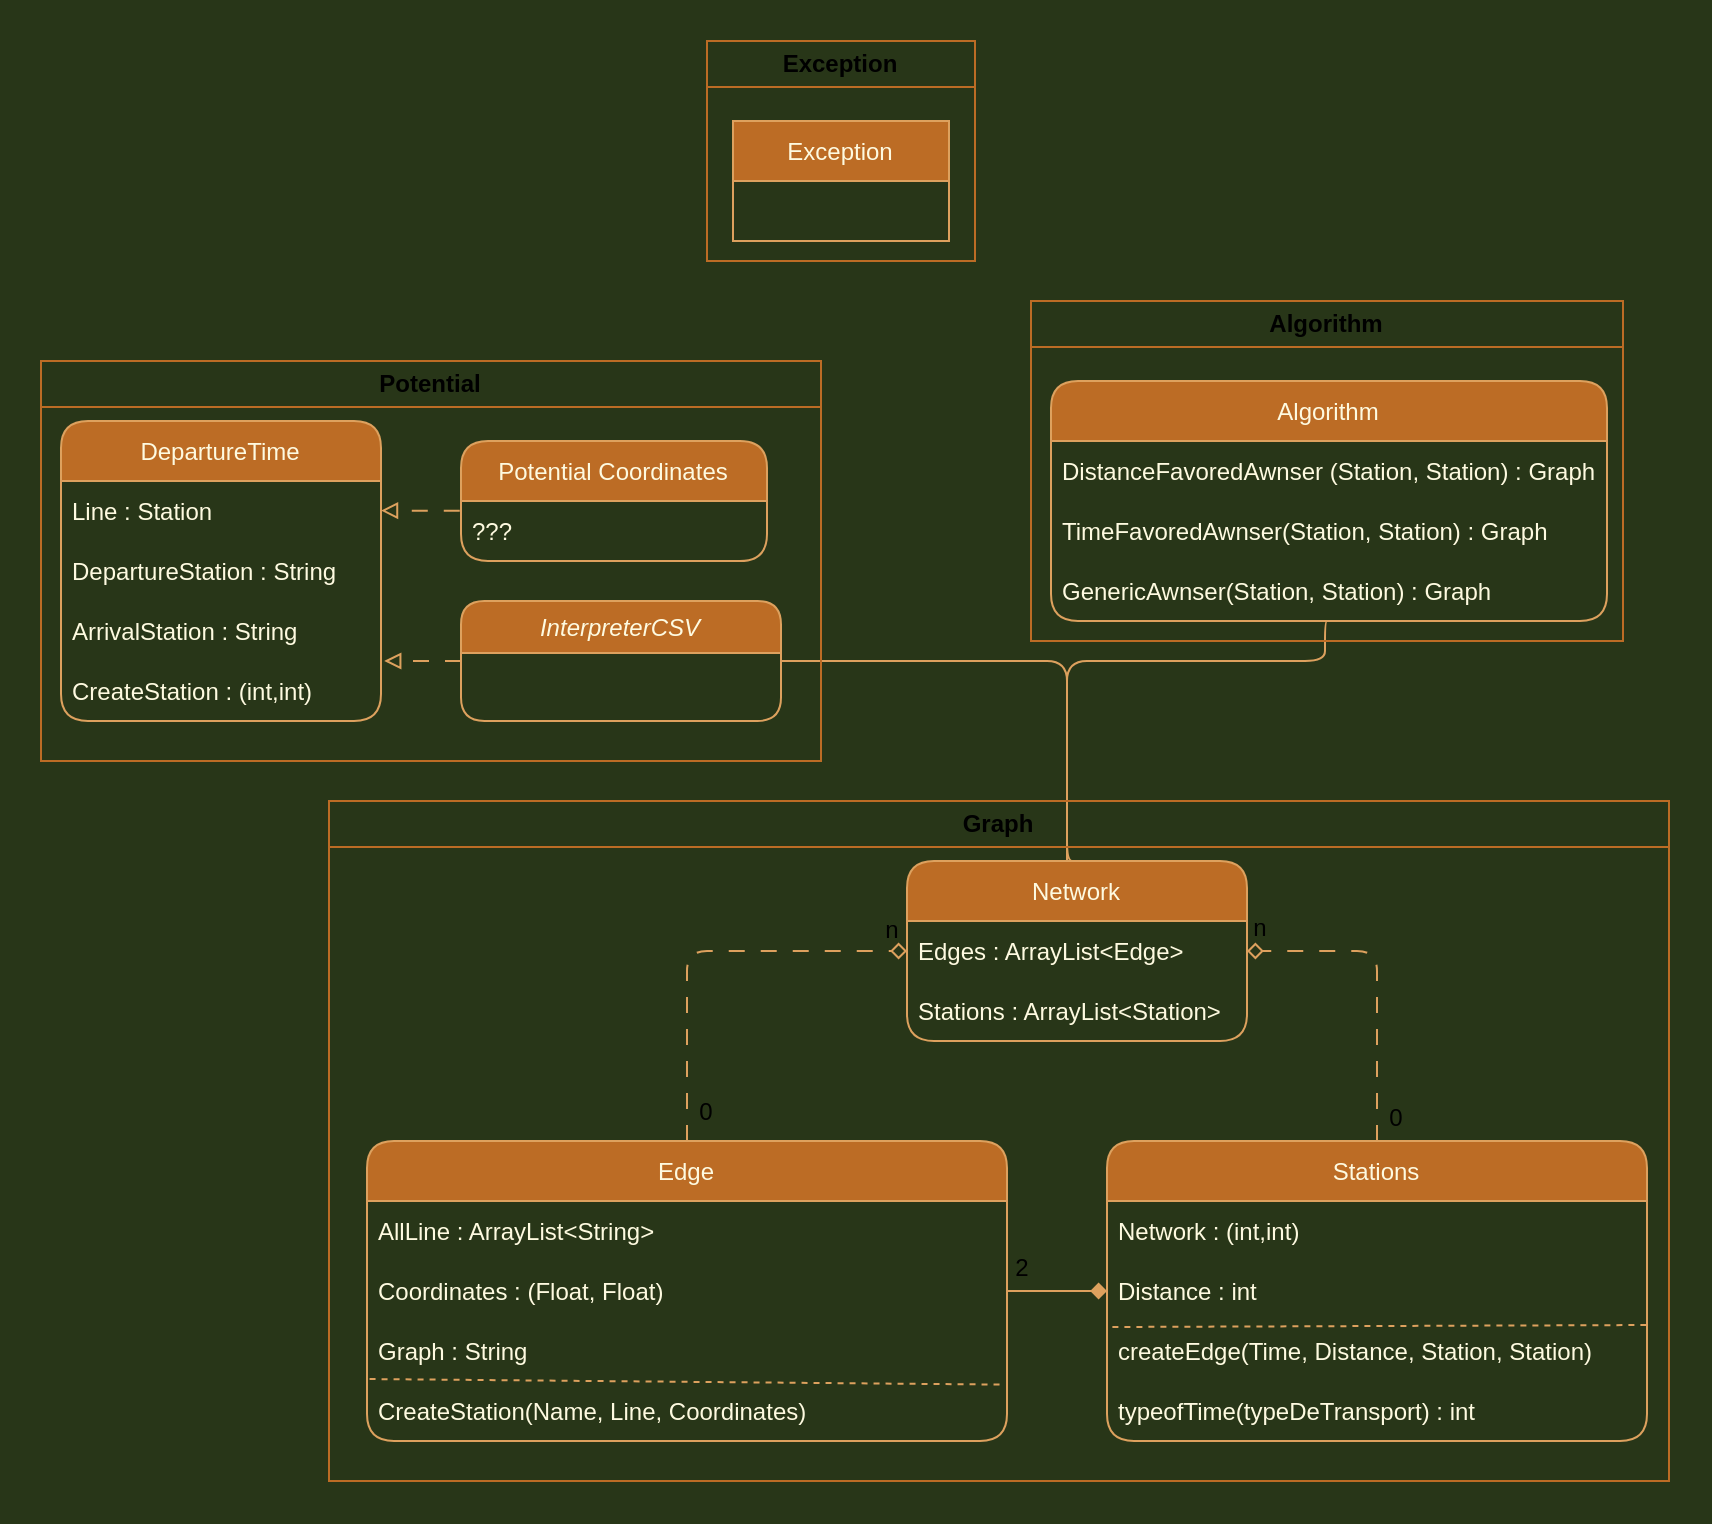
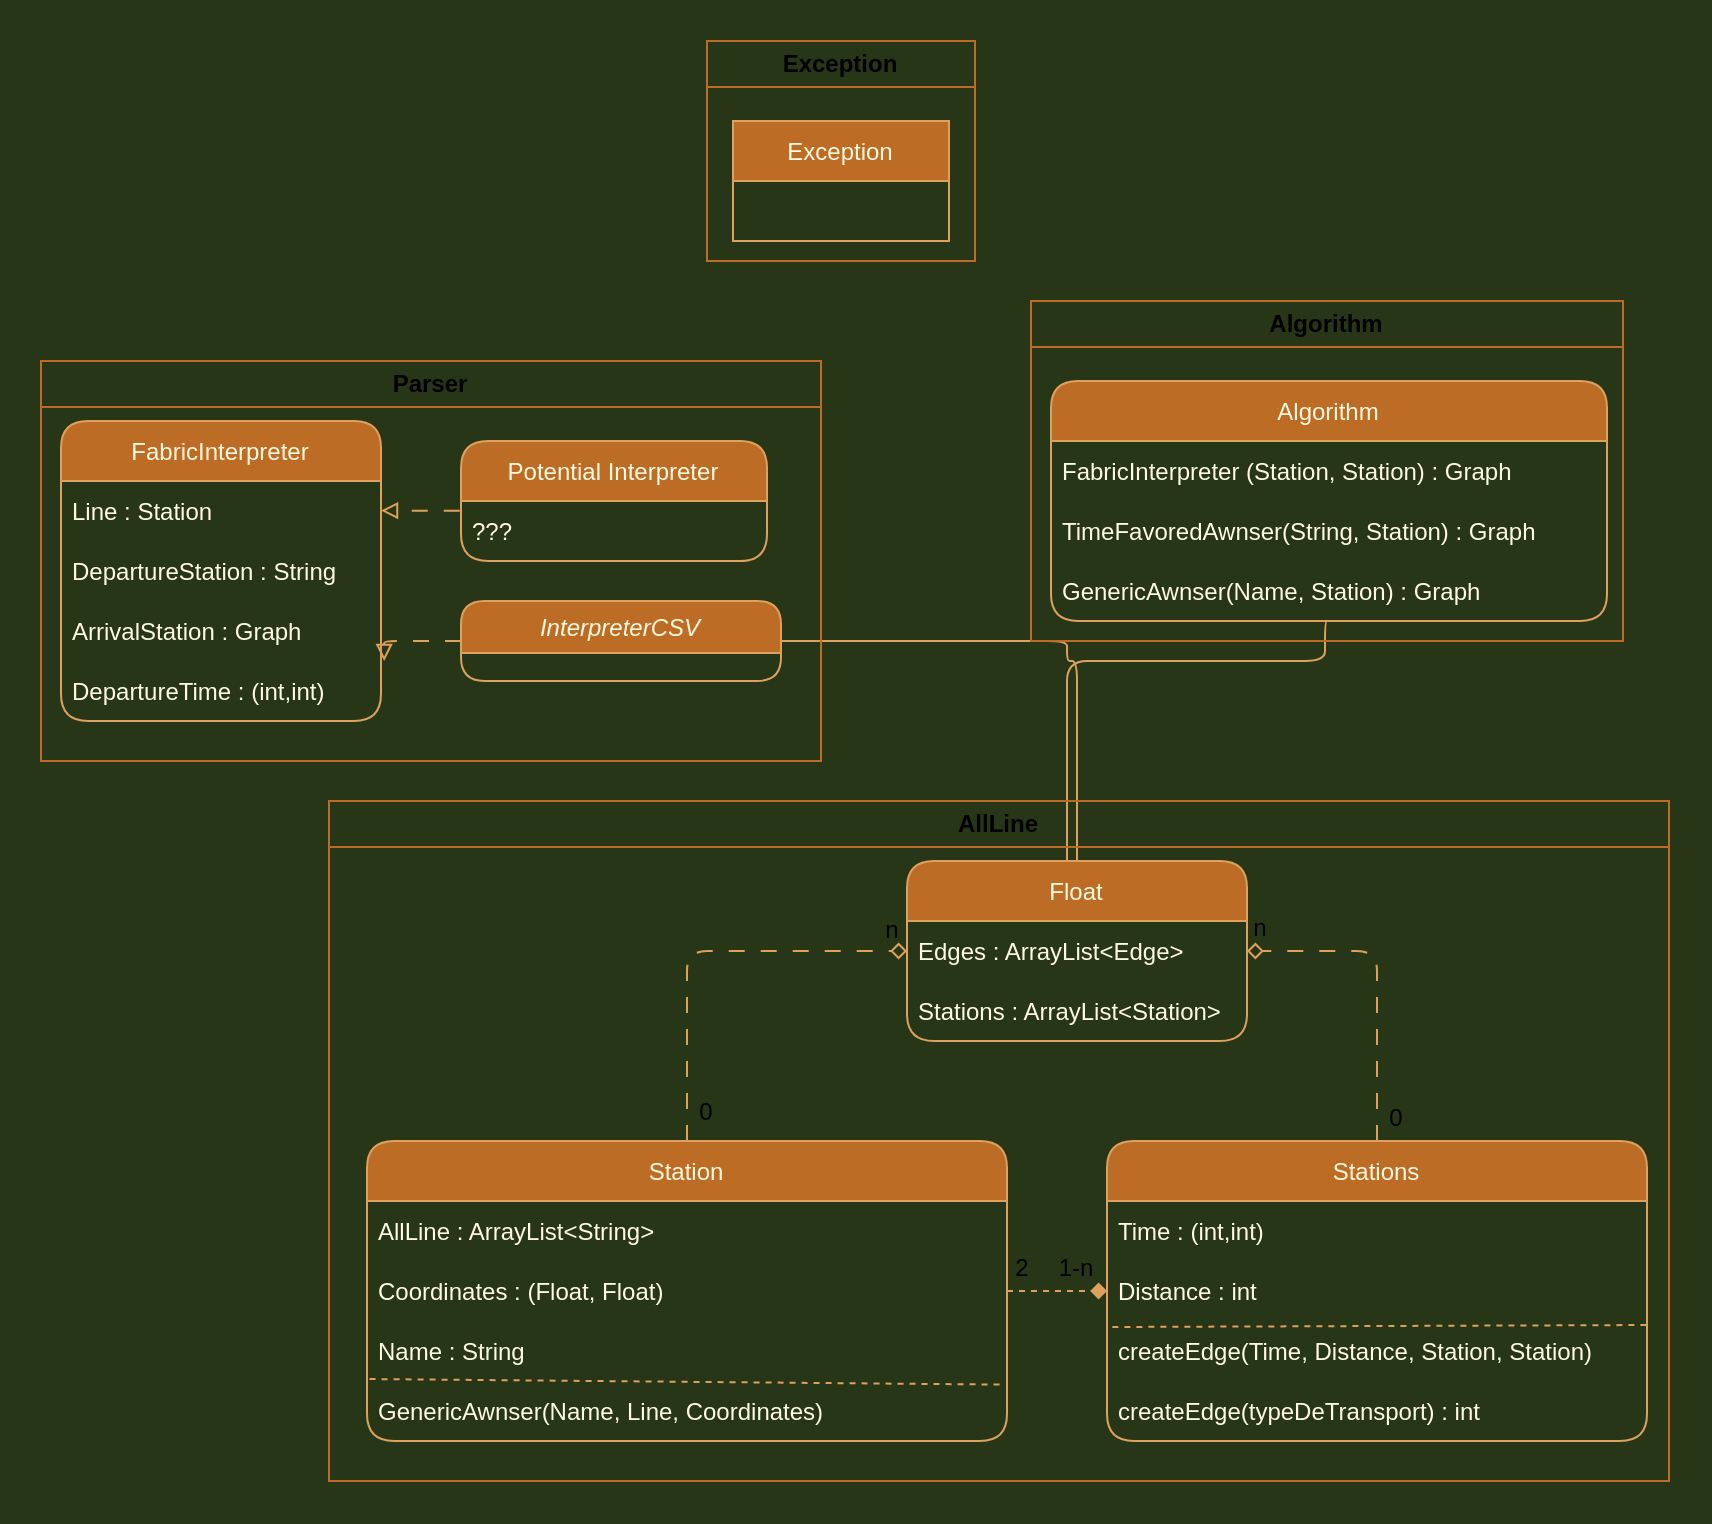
node "Potential": label "Potential" -> "Parser"
node "DepartureTime": label "DepartureTime" -> "FabricInterpreter"
node "Potential Coordinates": label "Potential Coordinates" -> "Potential Interpreter"
node "DistanceFavoredAwnser (Station, Station) : Graph": label "DistanceFavoredAwnser (Station, Station) : Graph" -> "FabricInterpreter (Station, Station) : Graph"
node "TimeFavoredAwnser(Station, Station) : Graph": label "TimeFavoredAwnser(Station, Station) : Graph" -> "TimeFavoredAwnser(String, Station) : Graph"
node "GenericAwnser(Station, Station) : Graph": label "GenericAwnser(Station, Station) : Graph" -> "GenericAwnser(Name, Station) : Graph"
node "ArrivalStation : String": label "ArrivalStation : String" -> "ArrivalStation : Graph"
node "InterpreterCSV": size 320x120 -> 320x80
node "CreateStation : (int,int)": label "CreateStation : (int,int)" -> "DepartureTime : (int,int)"
node "Graph": label "Graph" -> "AllLine"
node "Network": label "Network" -> "Float"
node "Edge": label "Edge" -> "Station"
node "Network : (int,int)": label "Network : (int,int)" -> "Time : (int,int)"
node "1-n": added
edge "Coordinates : (Float, Float)" -> "Distance : int": style solid -> dashed
node "Graph : String": label "Graph : String" -> "Name : String"
node "CreateStation(Name, Line, Coordinates)": label "CreateStation(Name, Line, Coordinates)" -> "GenericAwnser(Name, Line, Coordinates)"
node "typeofTime(typeDeTransport) : int": label "typeofTime(typeDeTransport) : int" -> "createEdge(typeDeTransport) : int"
